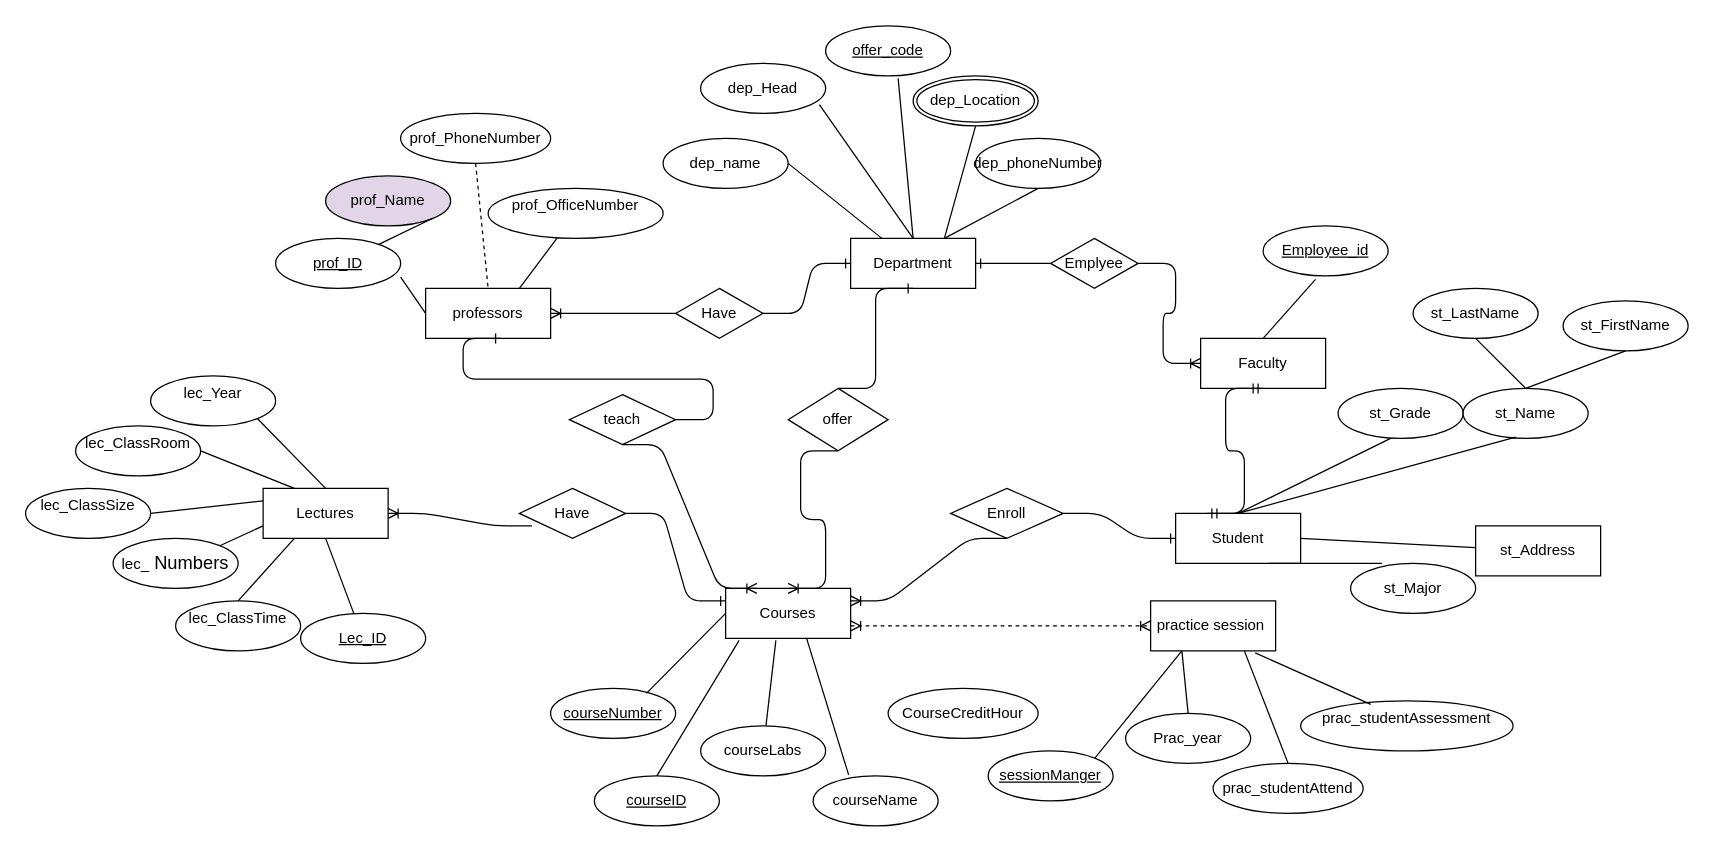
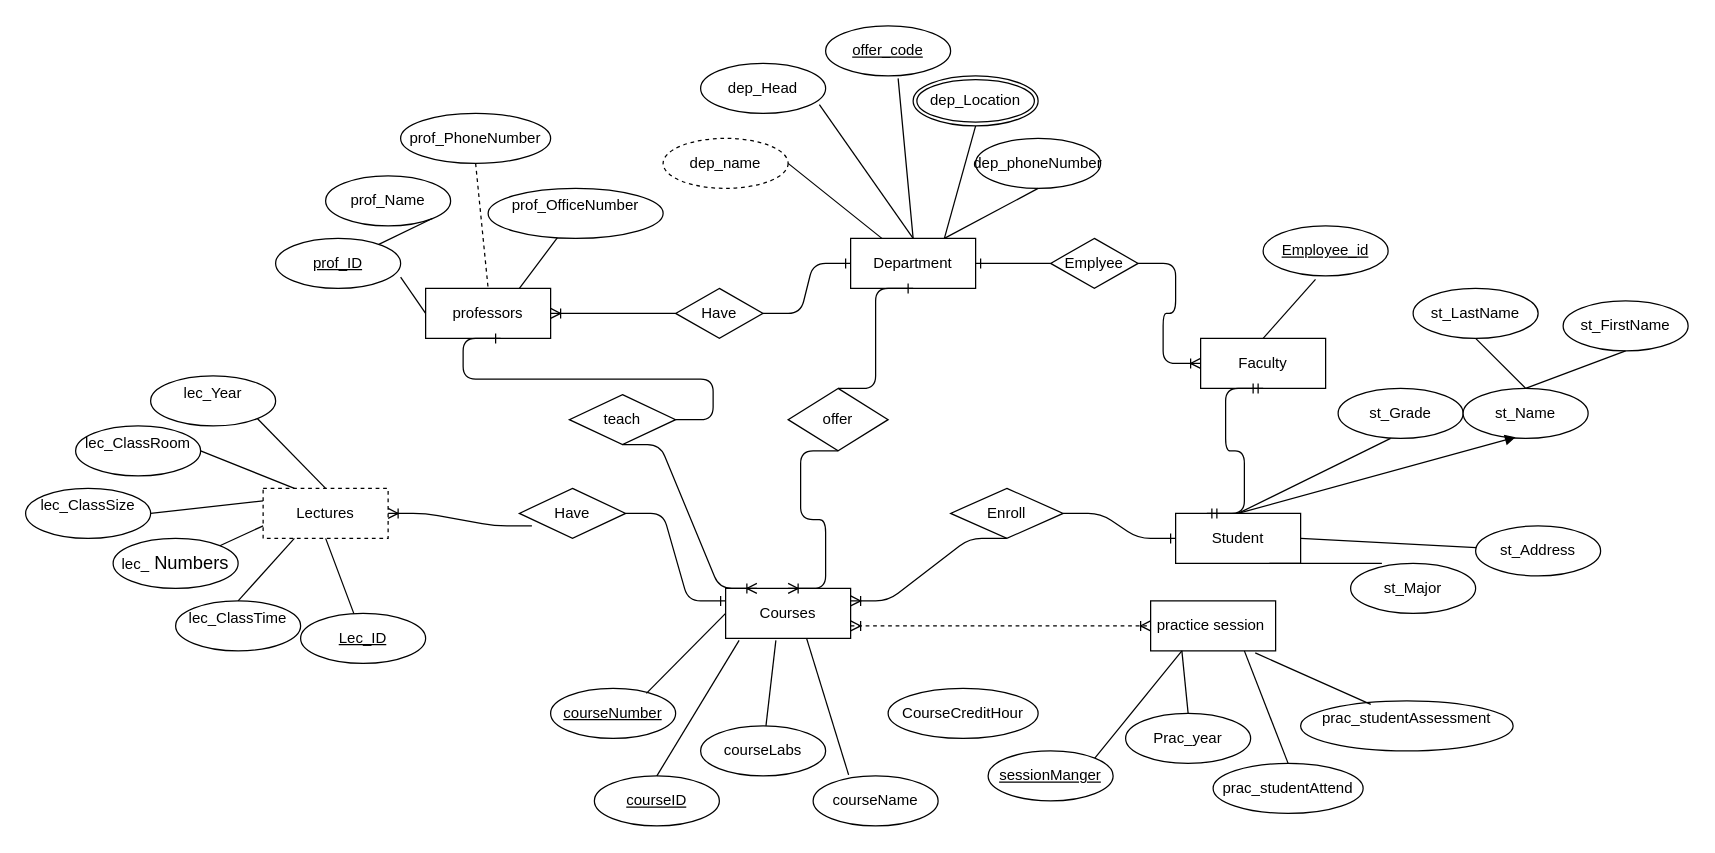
node "dep_name": style solid -> dashed
node "prof_Name": fillcolor #e1d5e7 -> #ffffff
edge "st_Name" -- "Student": arrowhead none -> block
node "Lectures": style solid -> dashed
node "st_Address": shape rectangle -> ellipse
